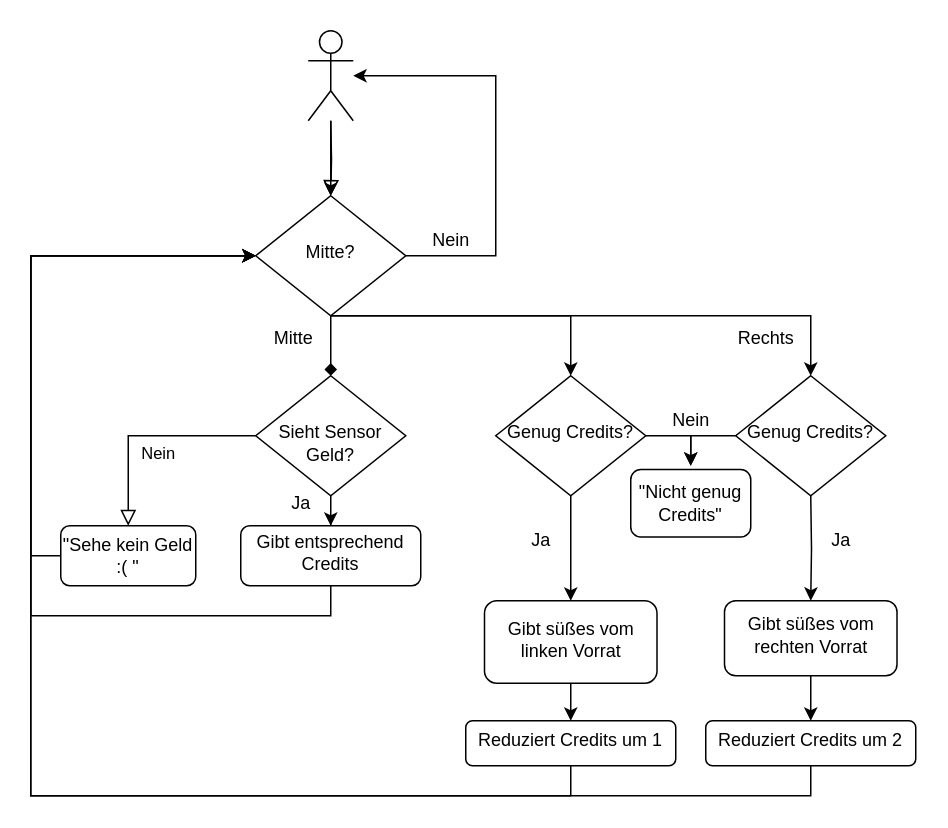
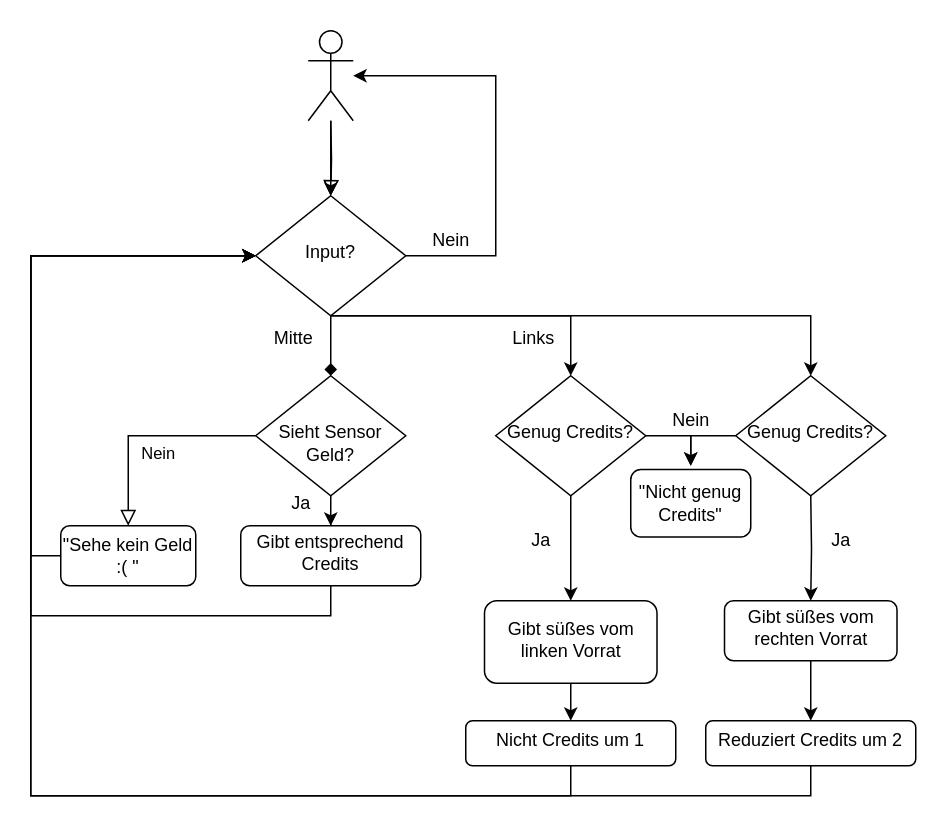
node "Mitte?": label "Mitte?" -> "Input?"
node "Links": added
node "Rechts": removed
node "Gibt süßes vom rechten Vorrat": size 173x75 -> 173x60
node "Reduziert Credits um 1": label "Reduziert Credits um 1" -> "Nicht Credits um 1"
